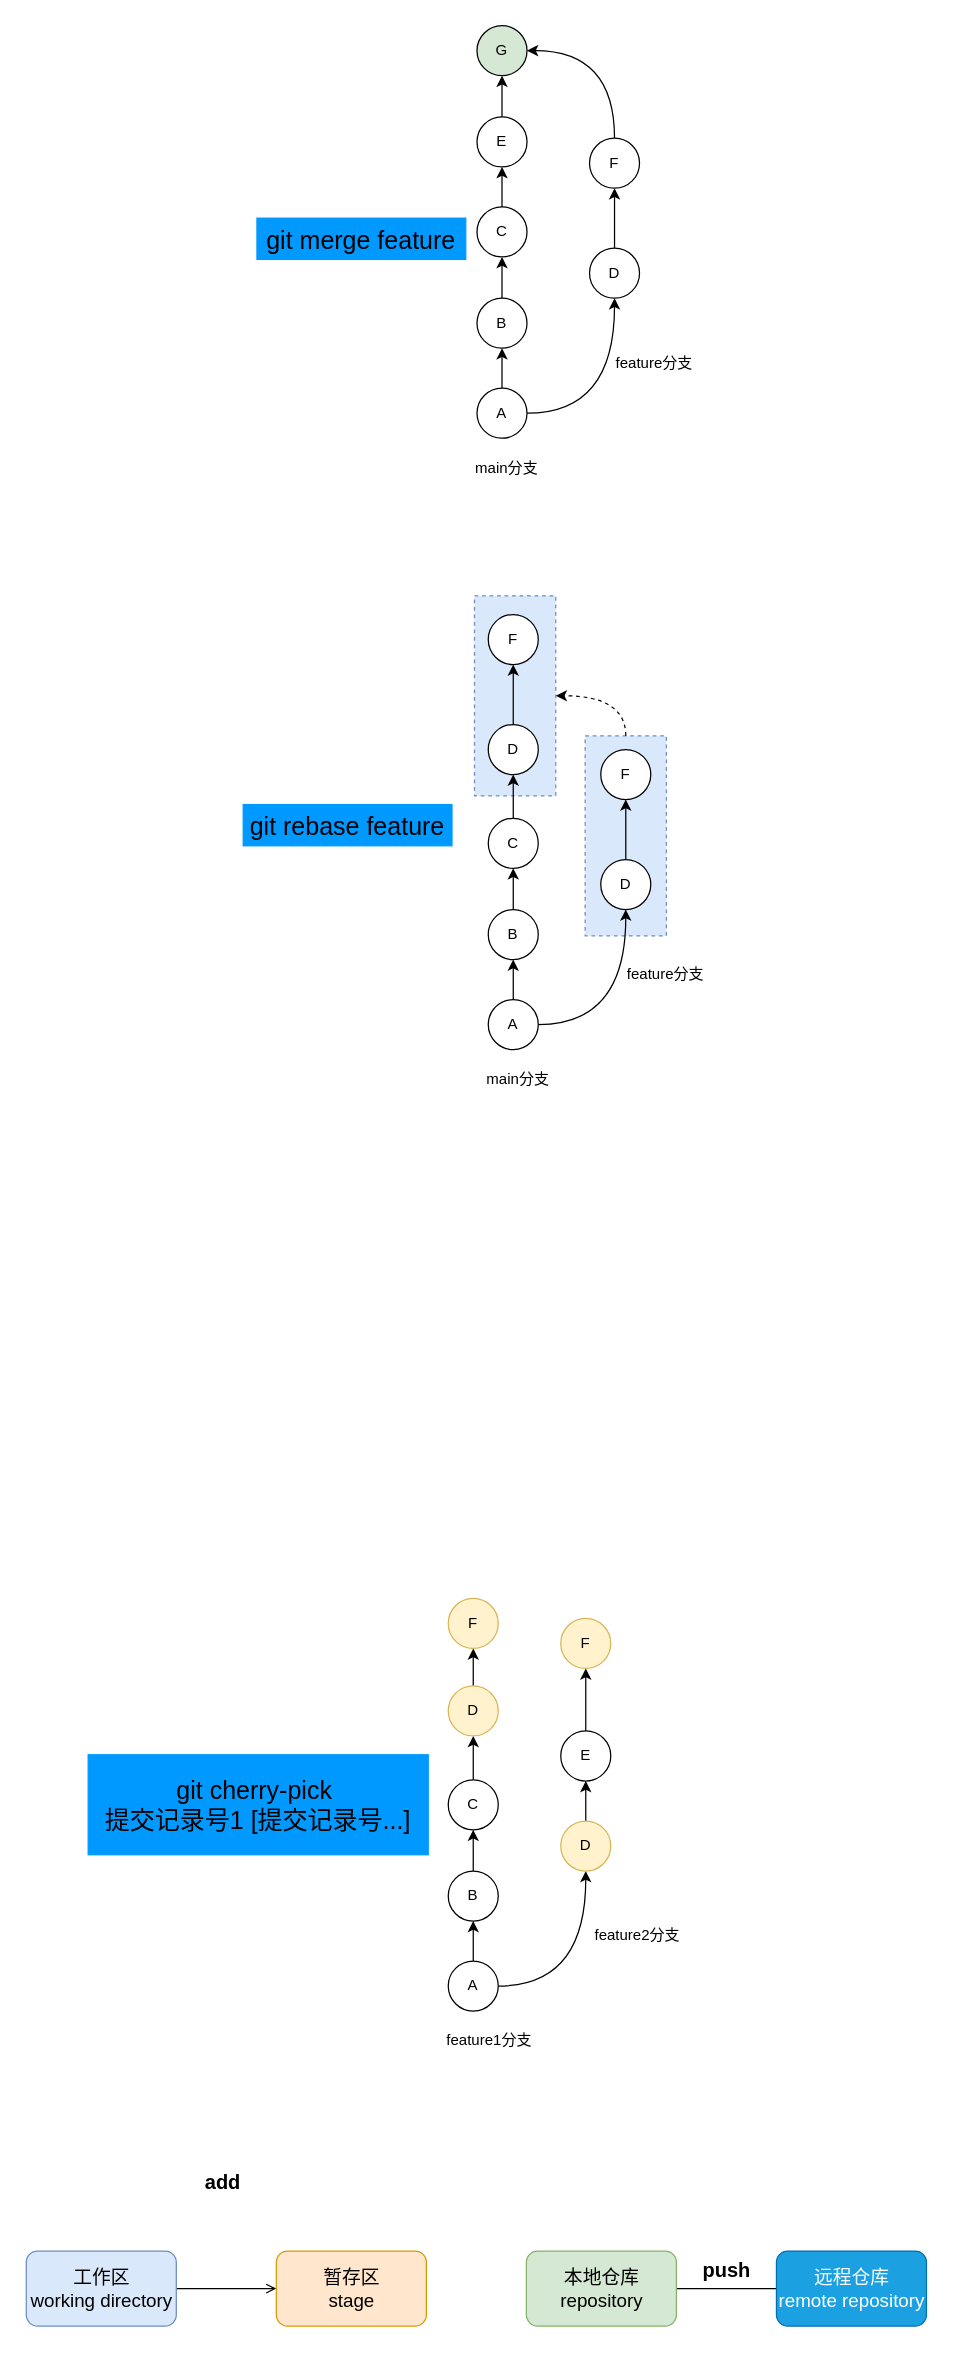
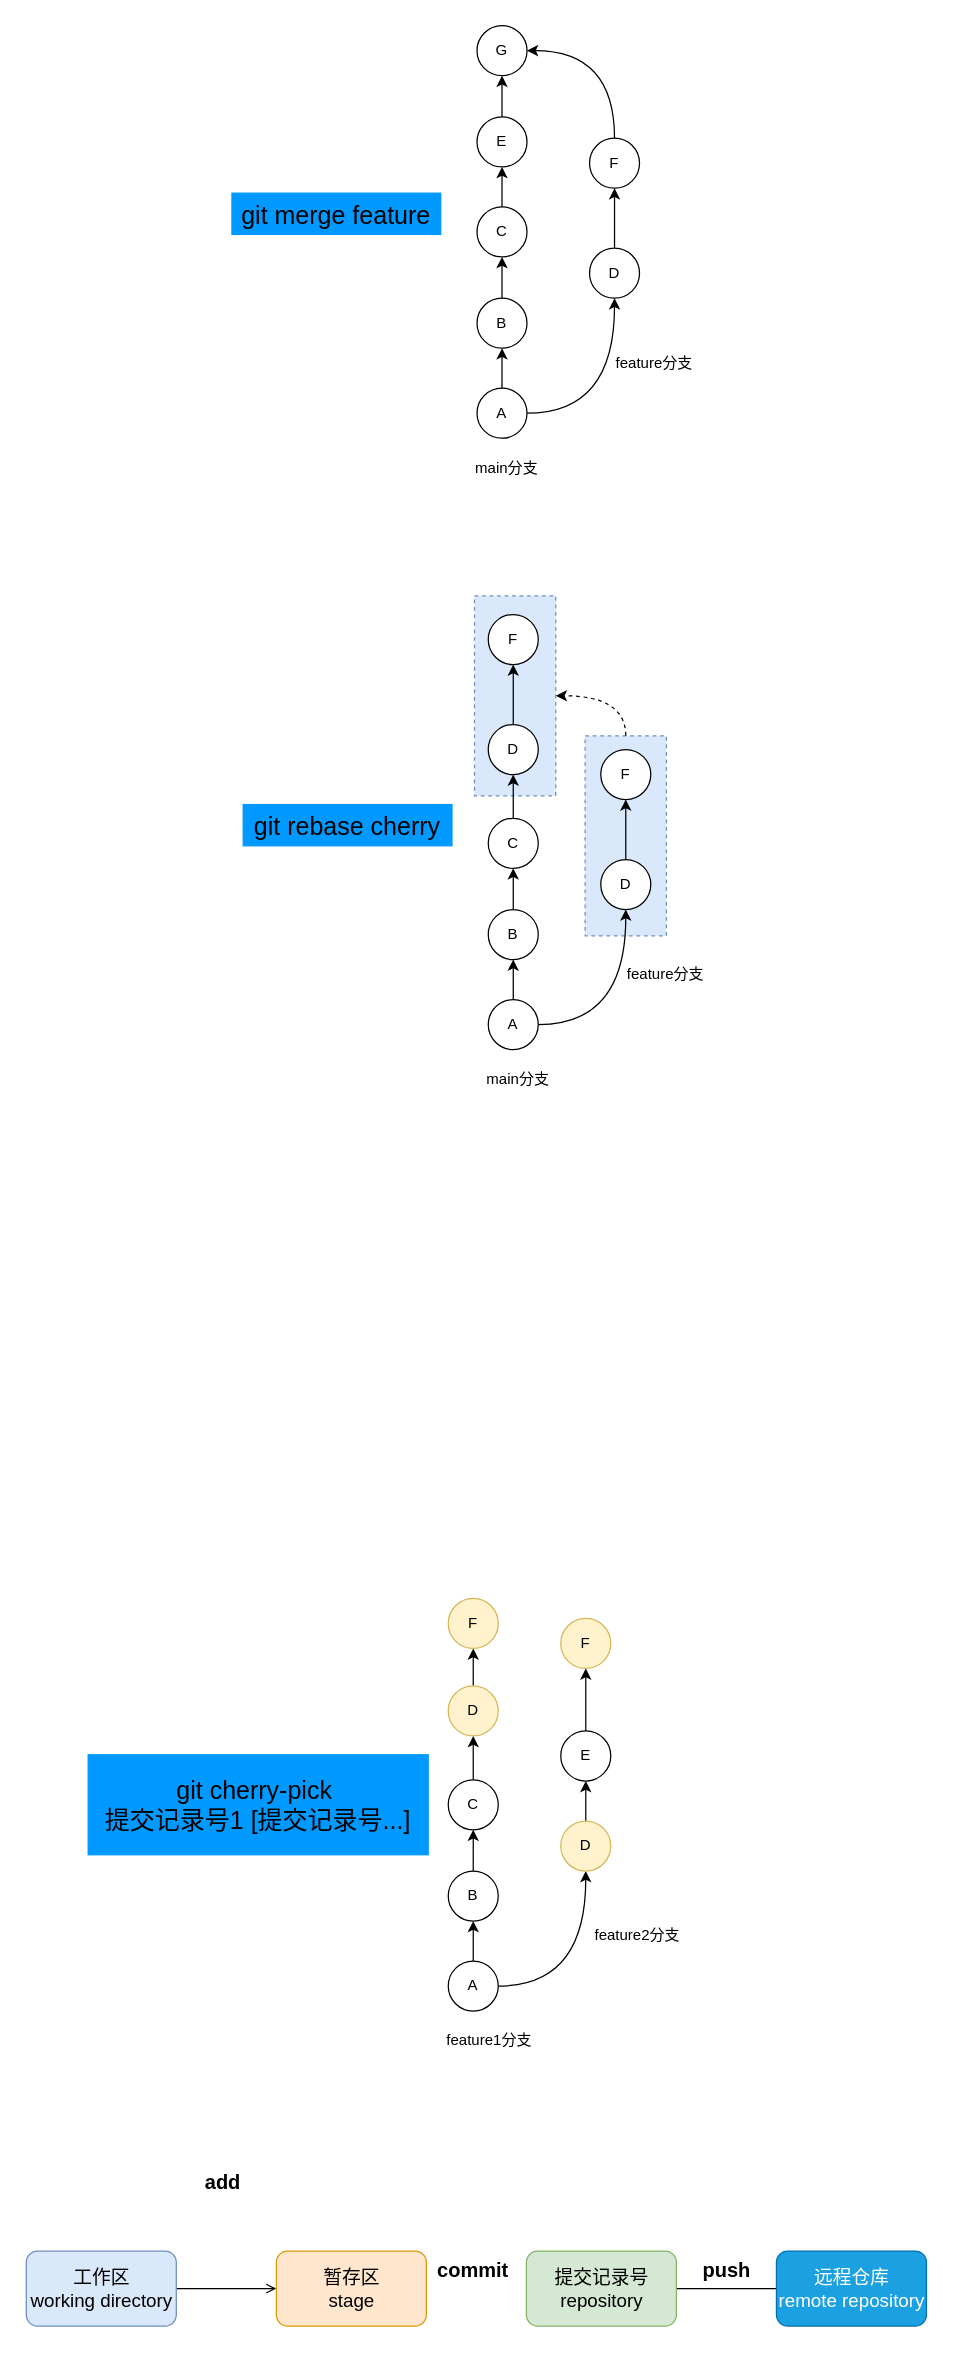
node "G": fillcolor #d5e8d4 -> #ffffff
node "git merge feature": moved (361, 239) -> (336, 214)
node "git rebase feature": label "git rebase feature" -> "git rebase cherry"
node "commit": added
node "本地仓库 repository": label "本地仓库 repository" -> "提交记录号 repository"
